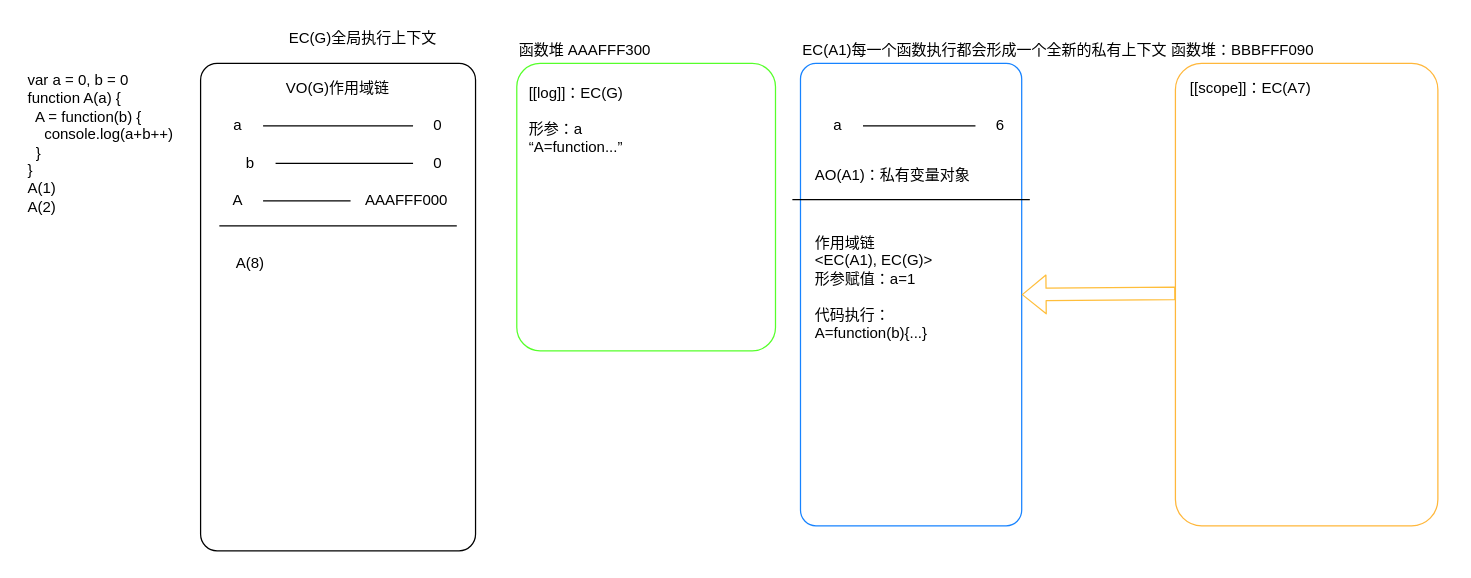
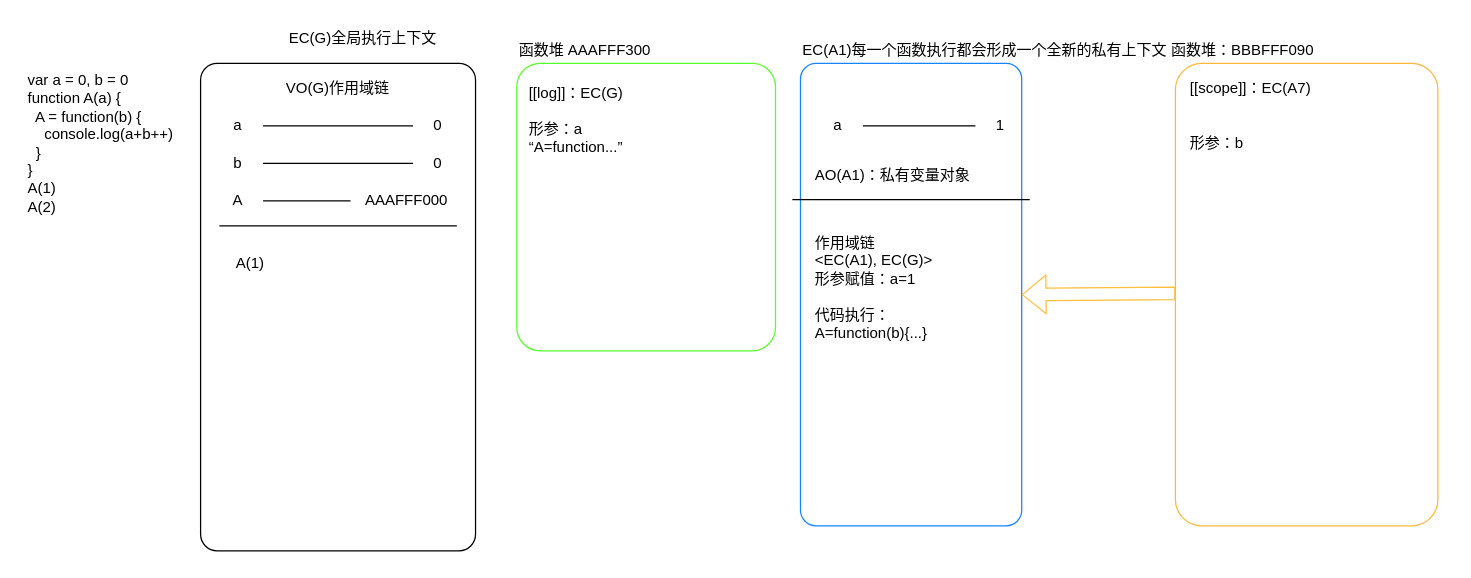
node "6": label "6" -> "1"
node "b": moved (251, 163) -> (238, 163)
node "形参：b": added
node "A(8)": label "A(8)" -> "A(1)"
